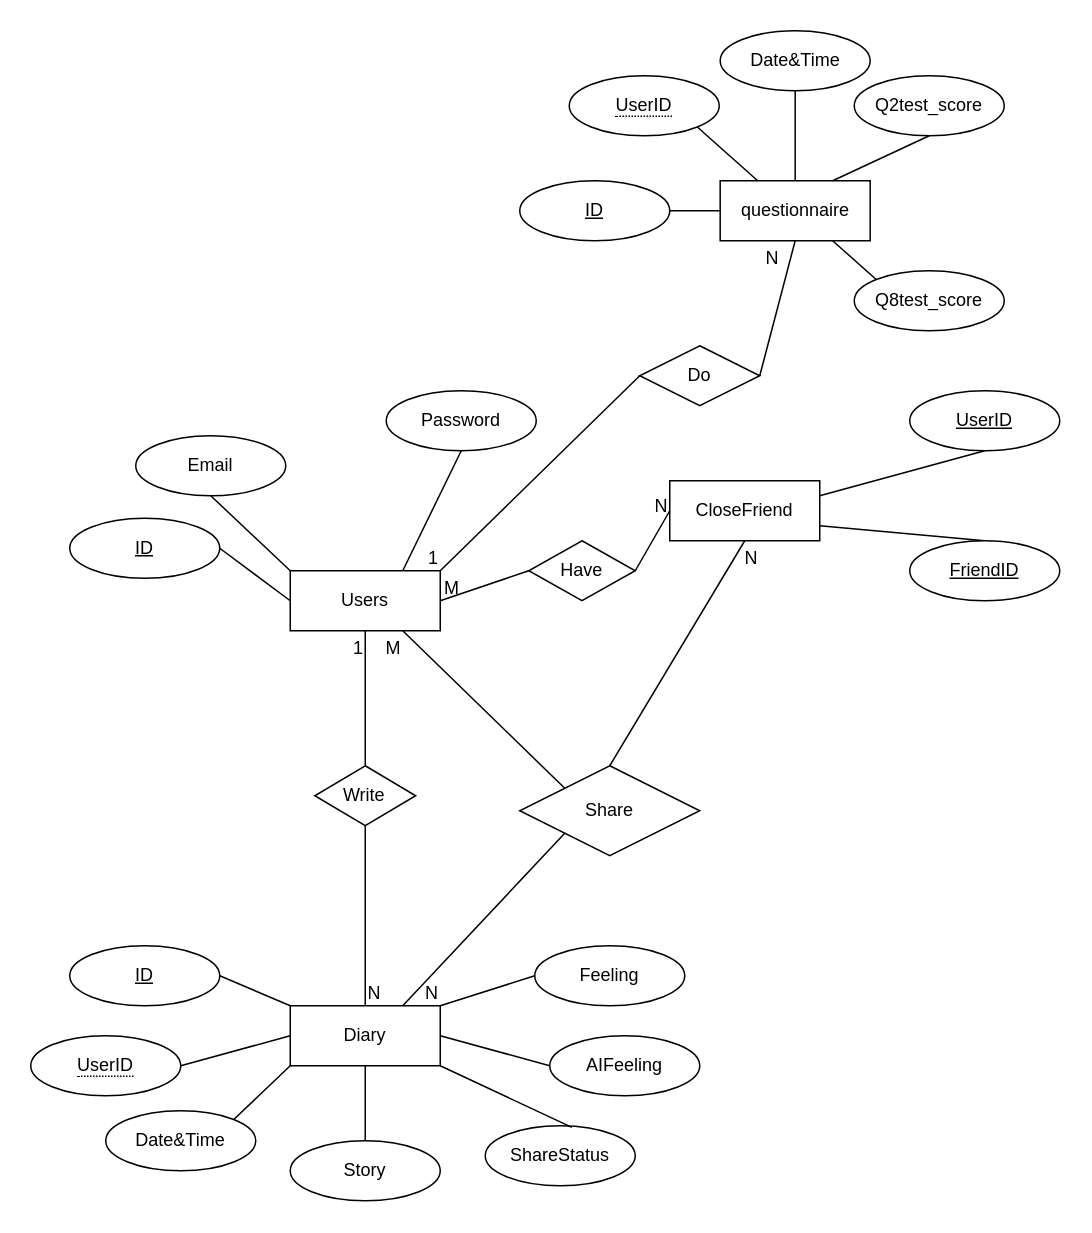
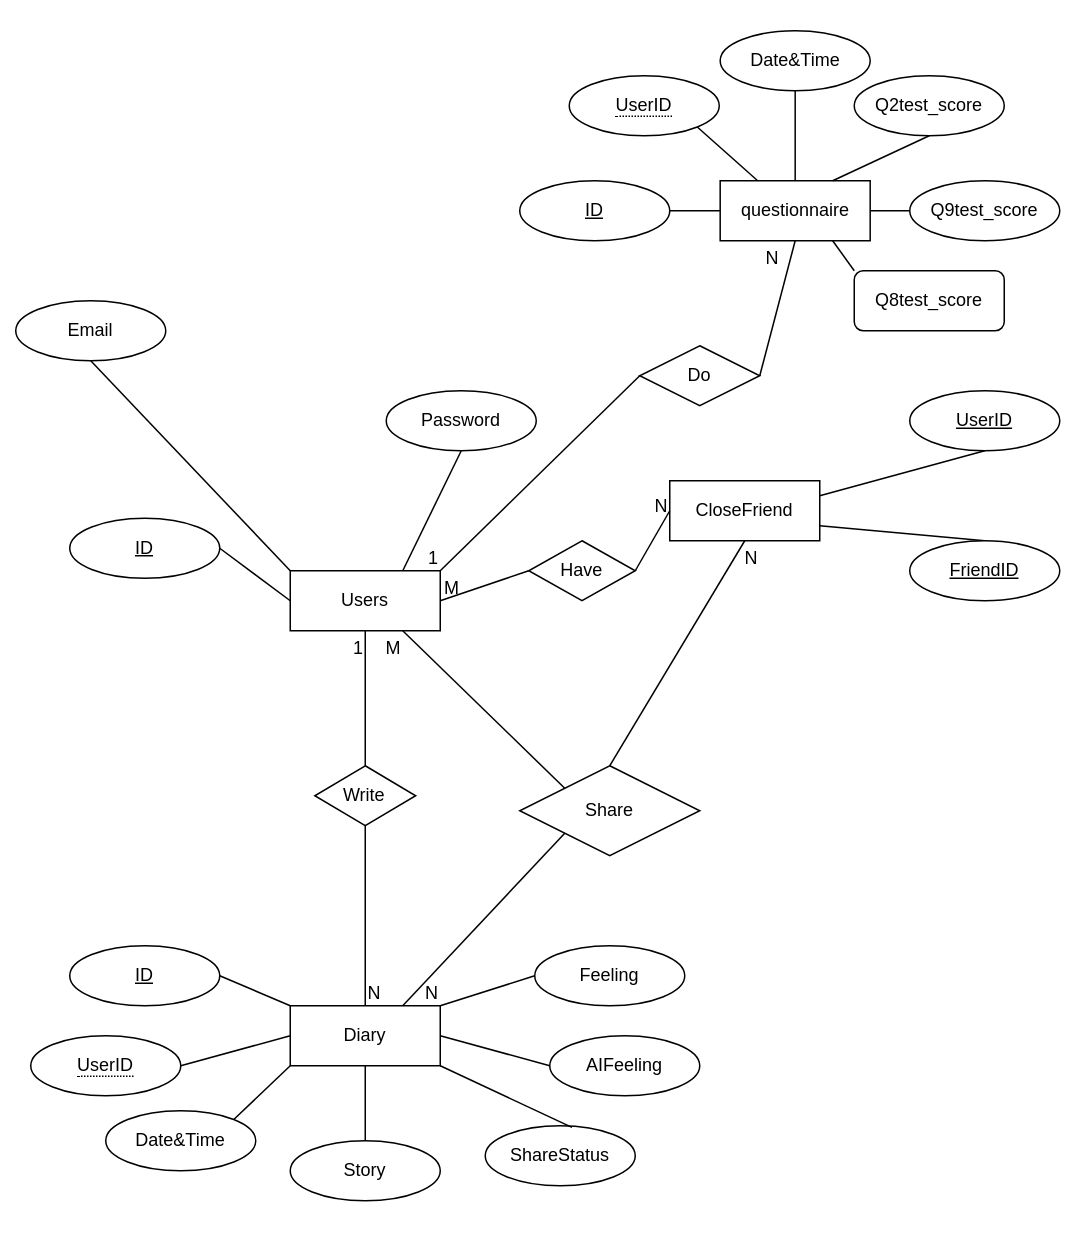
edge "questionnaire" -- "Q9test_score": added
node "Q9test_score": added
node "Q8test_score": shape ellipse -> rounded rectangle
node "Email": moved (211, 466) -> (91, 331)
